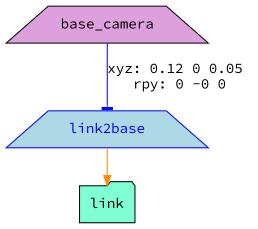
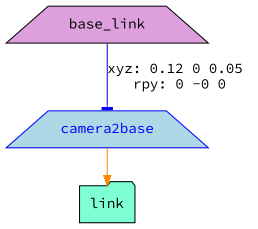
node "base_camera": label "base_camera" -> "base_link"
node "link2base": label "link2base" -> "camera2base"
